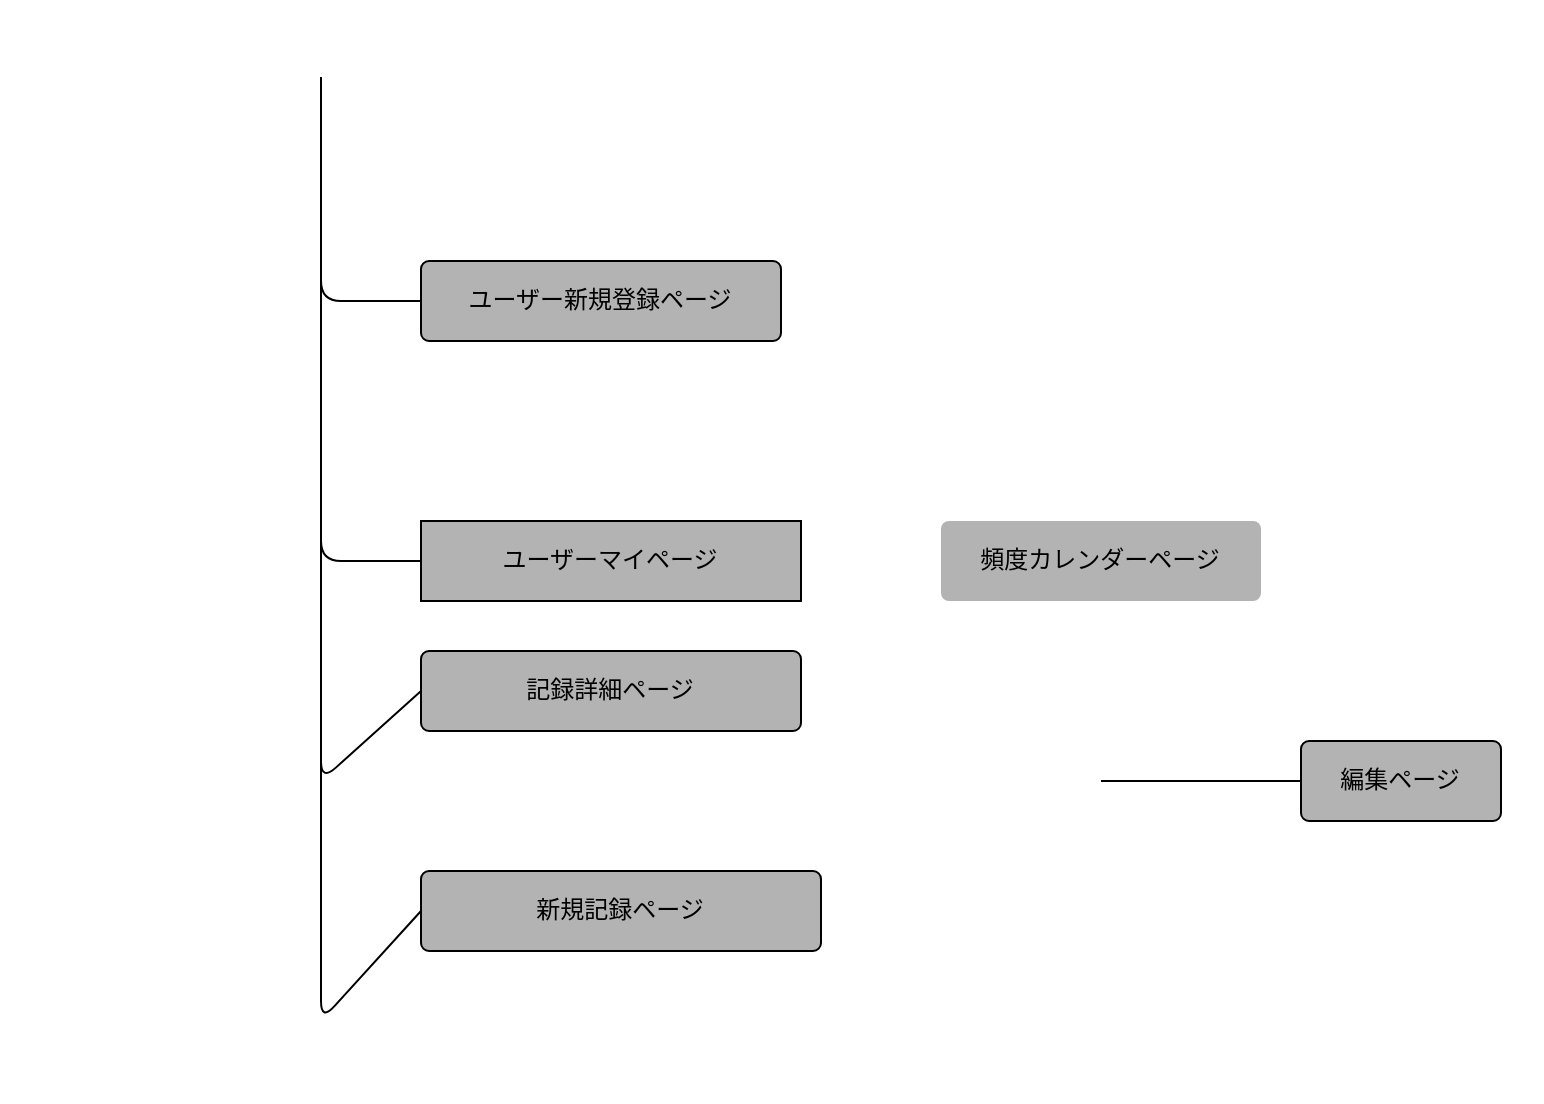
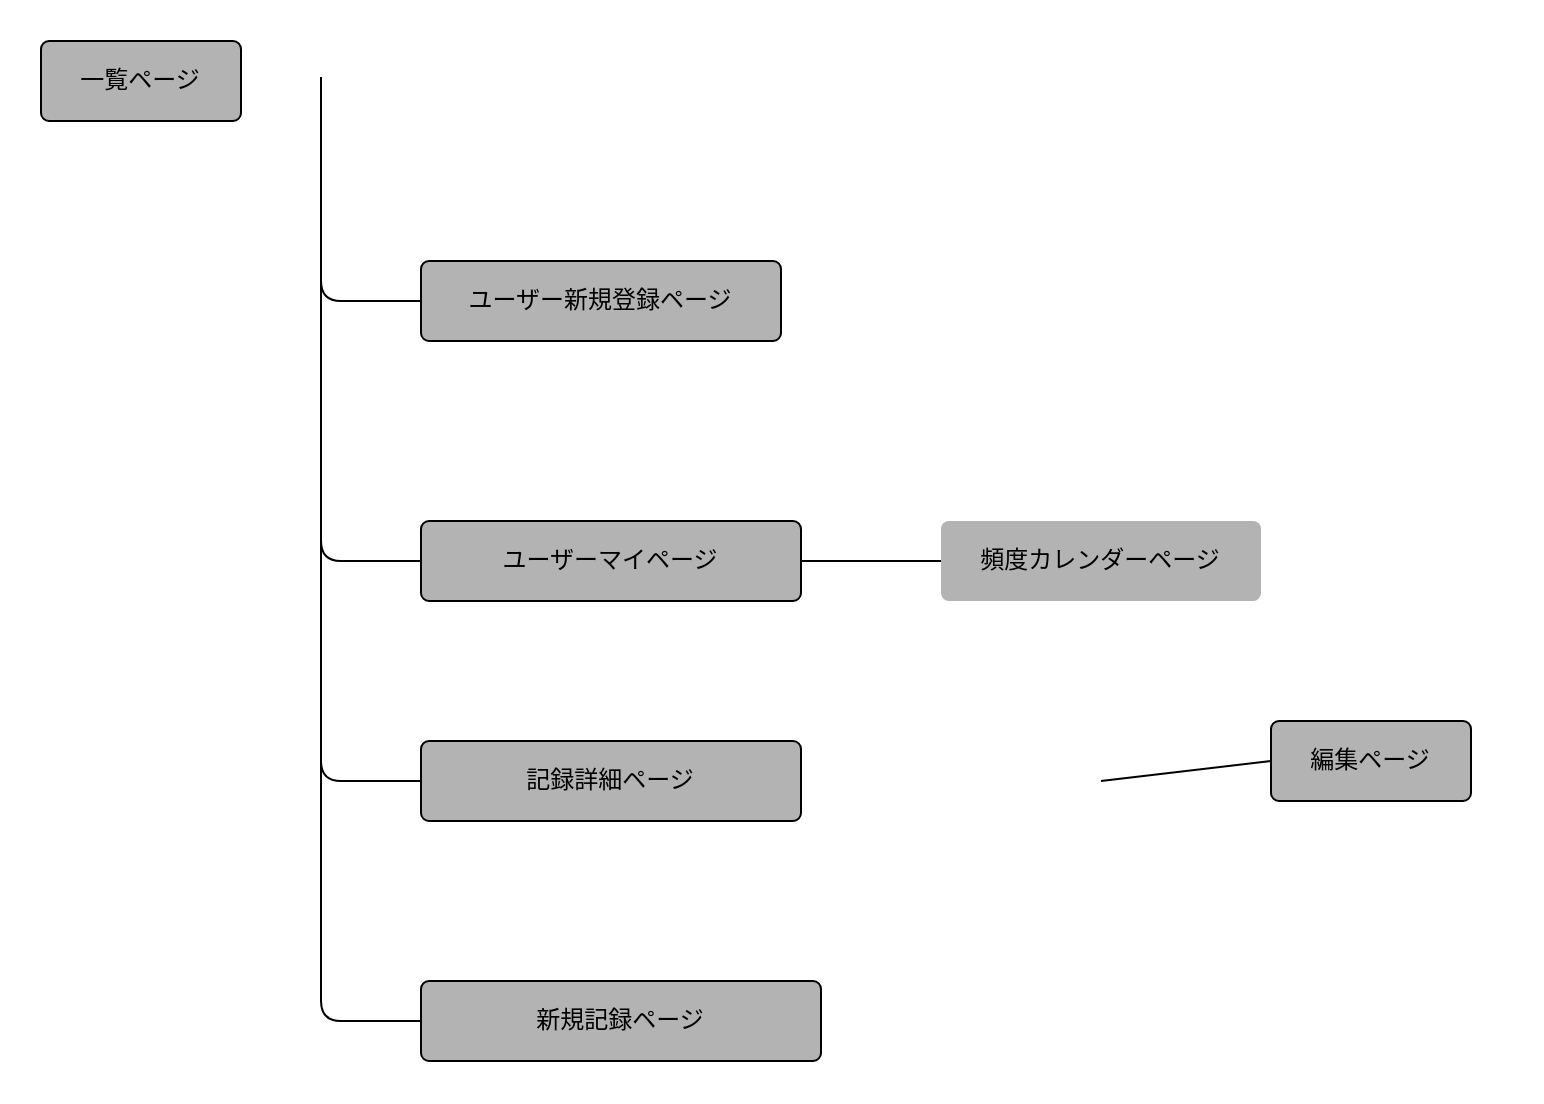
node "一覧ページ": added
node "ユーザーマイページ": shape rectangle -> rounded rectangle
edge "ユーザーマイページ" -- "頻度カレンダーページ": added
node "記録詳細ページ": moved (611, 691) -> (611, 781)
node "編集ページ": moved (1401, 781) -> (1371, 761)
node "新規記録ページ": moved (621, 911) -> (621, 1021)
